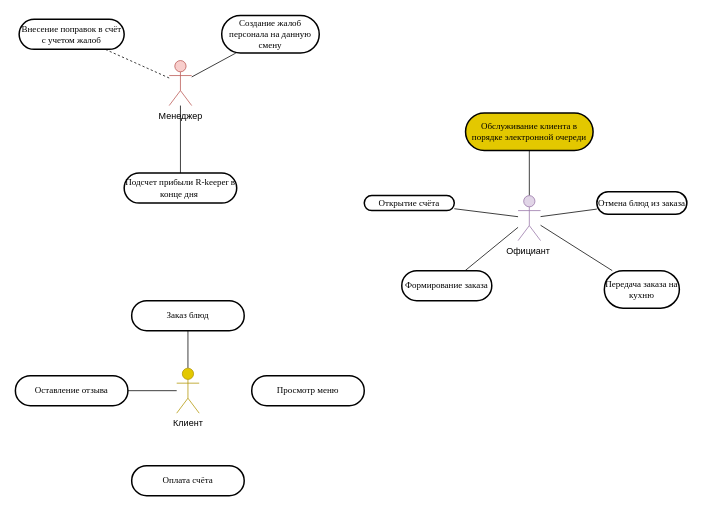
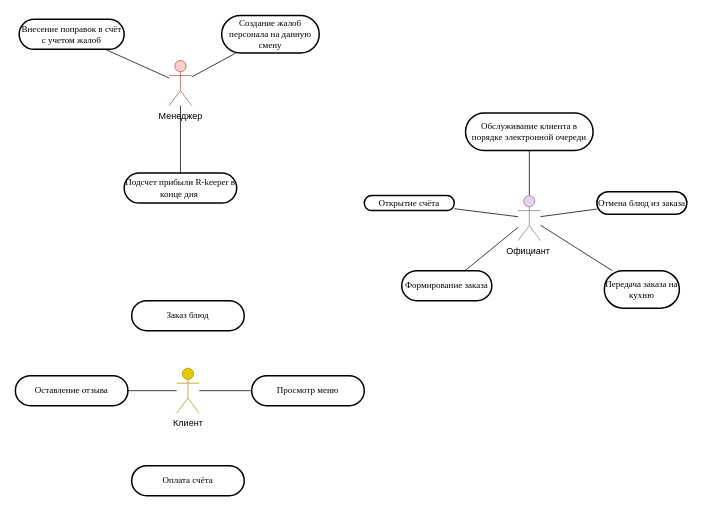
edge "Внесение поправок в счёт с учетом жалоб" -- "Менеджер": style dashed -> solid
node "Обслуживание клиента в порядке электронной очереди": fillcolor #e3c800 -> #ffffff
edge "Заказ блюд" -- "Клиент": now "Просмотр меню" -- "Клиент"
